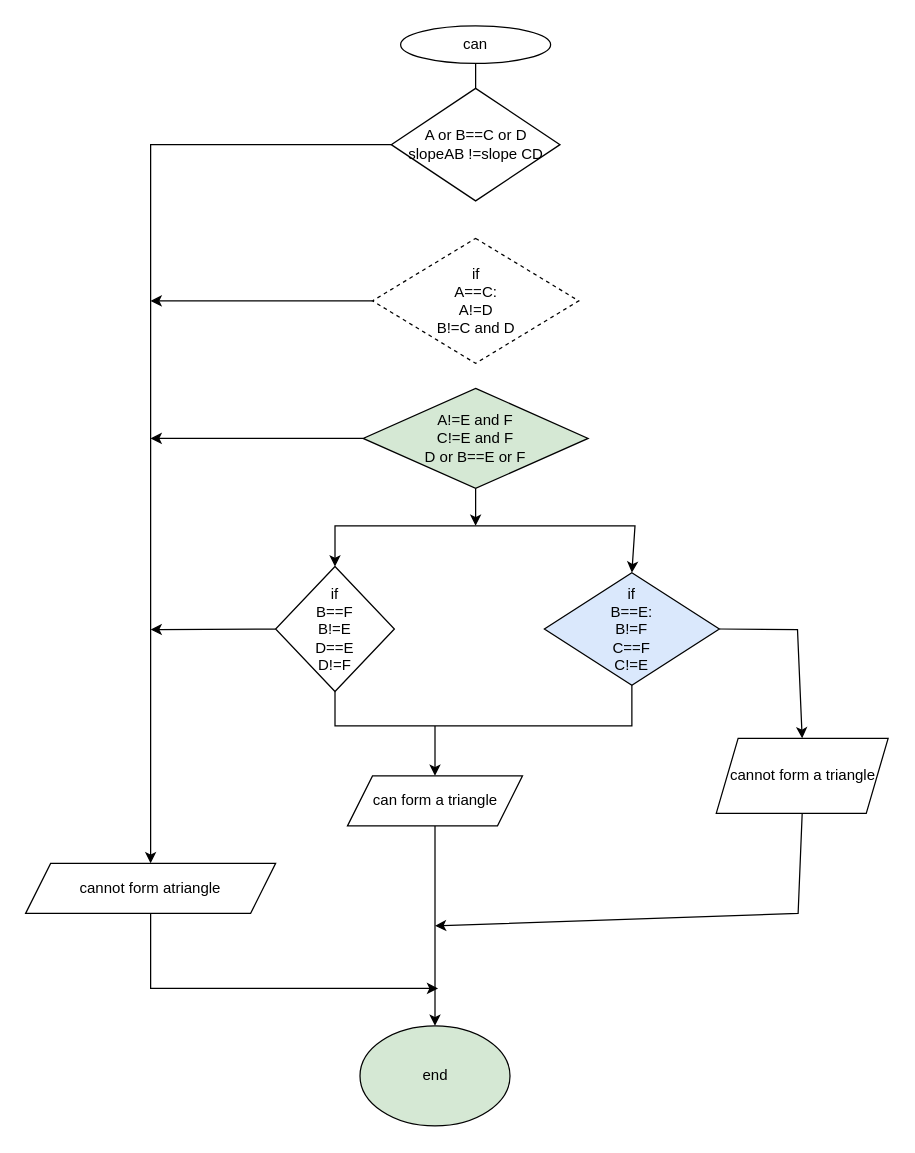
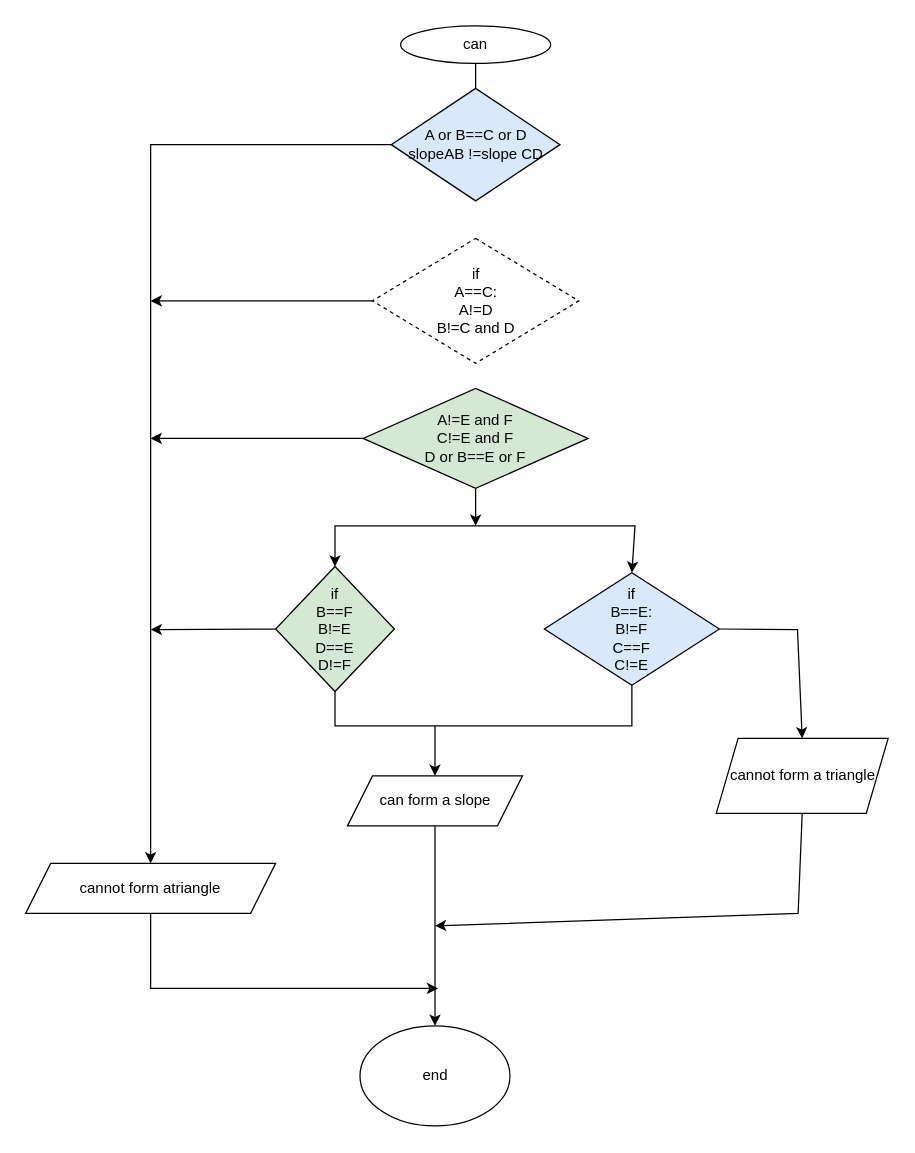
node "A or B==C or D slopeAB !=slope CD": fillcolor #ffffff -> #dae8fc
node "if B==F B!=E D==E D!=F": fillcolor #ffffff -> #d5e8d4
node "can form a triangle": label "can form a triangle" -> "can form a slope"
node "end": fillcolor #d5e8d4 -> #ffffff
